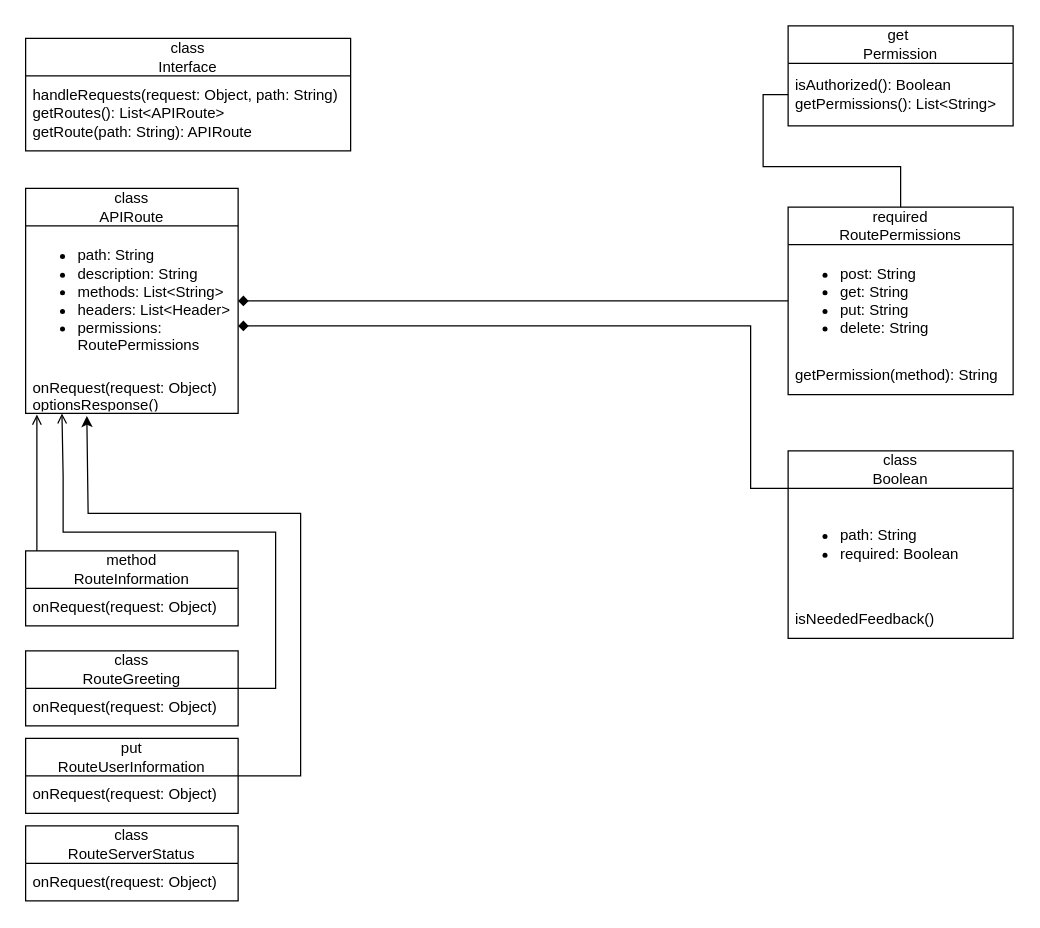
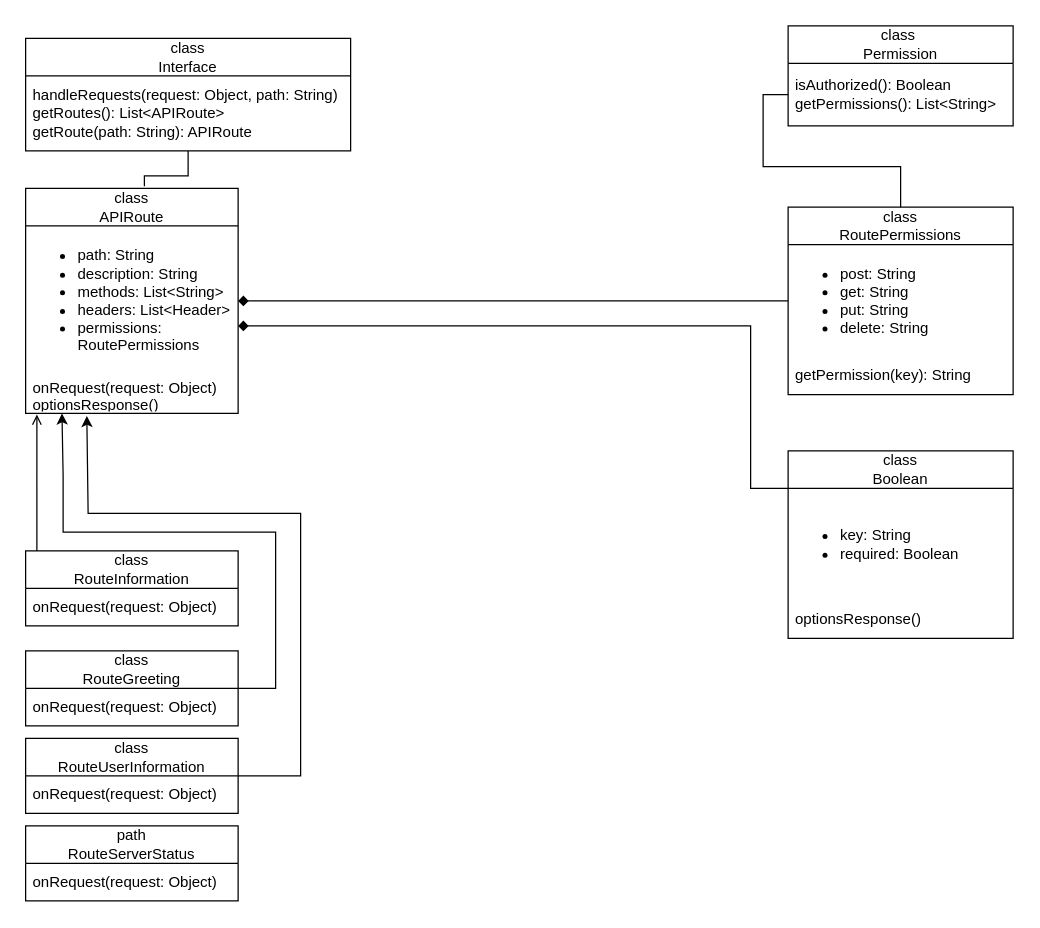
node "get Permission": label "get Permission" -> "class Permission"
edge "class Interface" -- "class APIRoute": added
node "required RoutePermissions": label "required RoutePermissions" -> "class RoutePermissions"
node "getPermission(method): String": label "getPermission(method): String" -> "getPermission(key): String"
edge "class RouteGreeting" -> "onRequest(request: Object) optionsResponse()": arrowhead open -> classic
node "path: String required: Boolean": label "path: String required: Boolean" -> "key: String required: Boolean"
node "method RouteInformation": label "method RouteInformation" -> "class RouteInformation"
node "isNeededFeedback()": label "isNeededFeedback()" -> "optionsResponse()"
node "put RouteUserInformation": label "put RouteUserInformation" -> "class RouteUserInformation"
node "class RouteServerStatus": label "class RouteServerStatus" -> "path RouteServerStatus"
